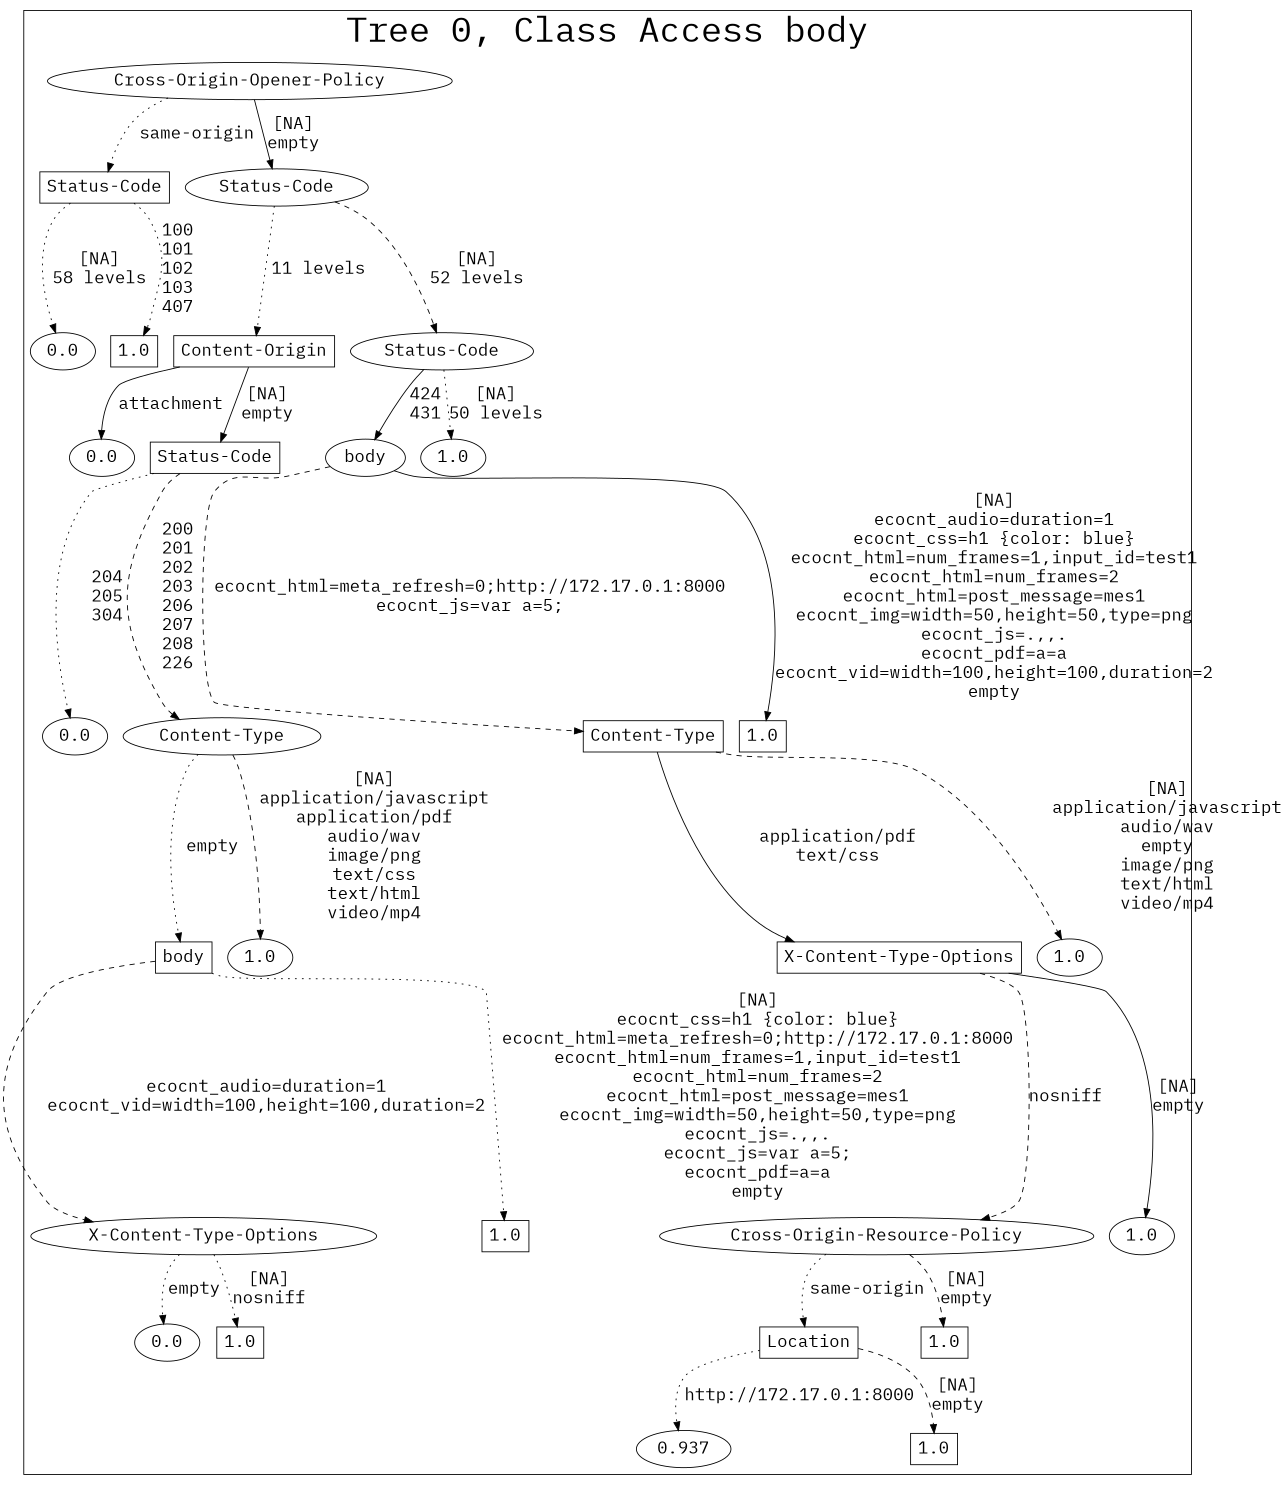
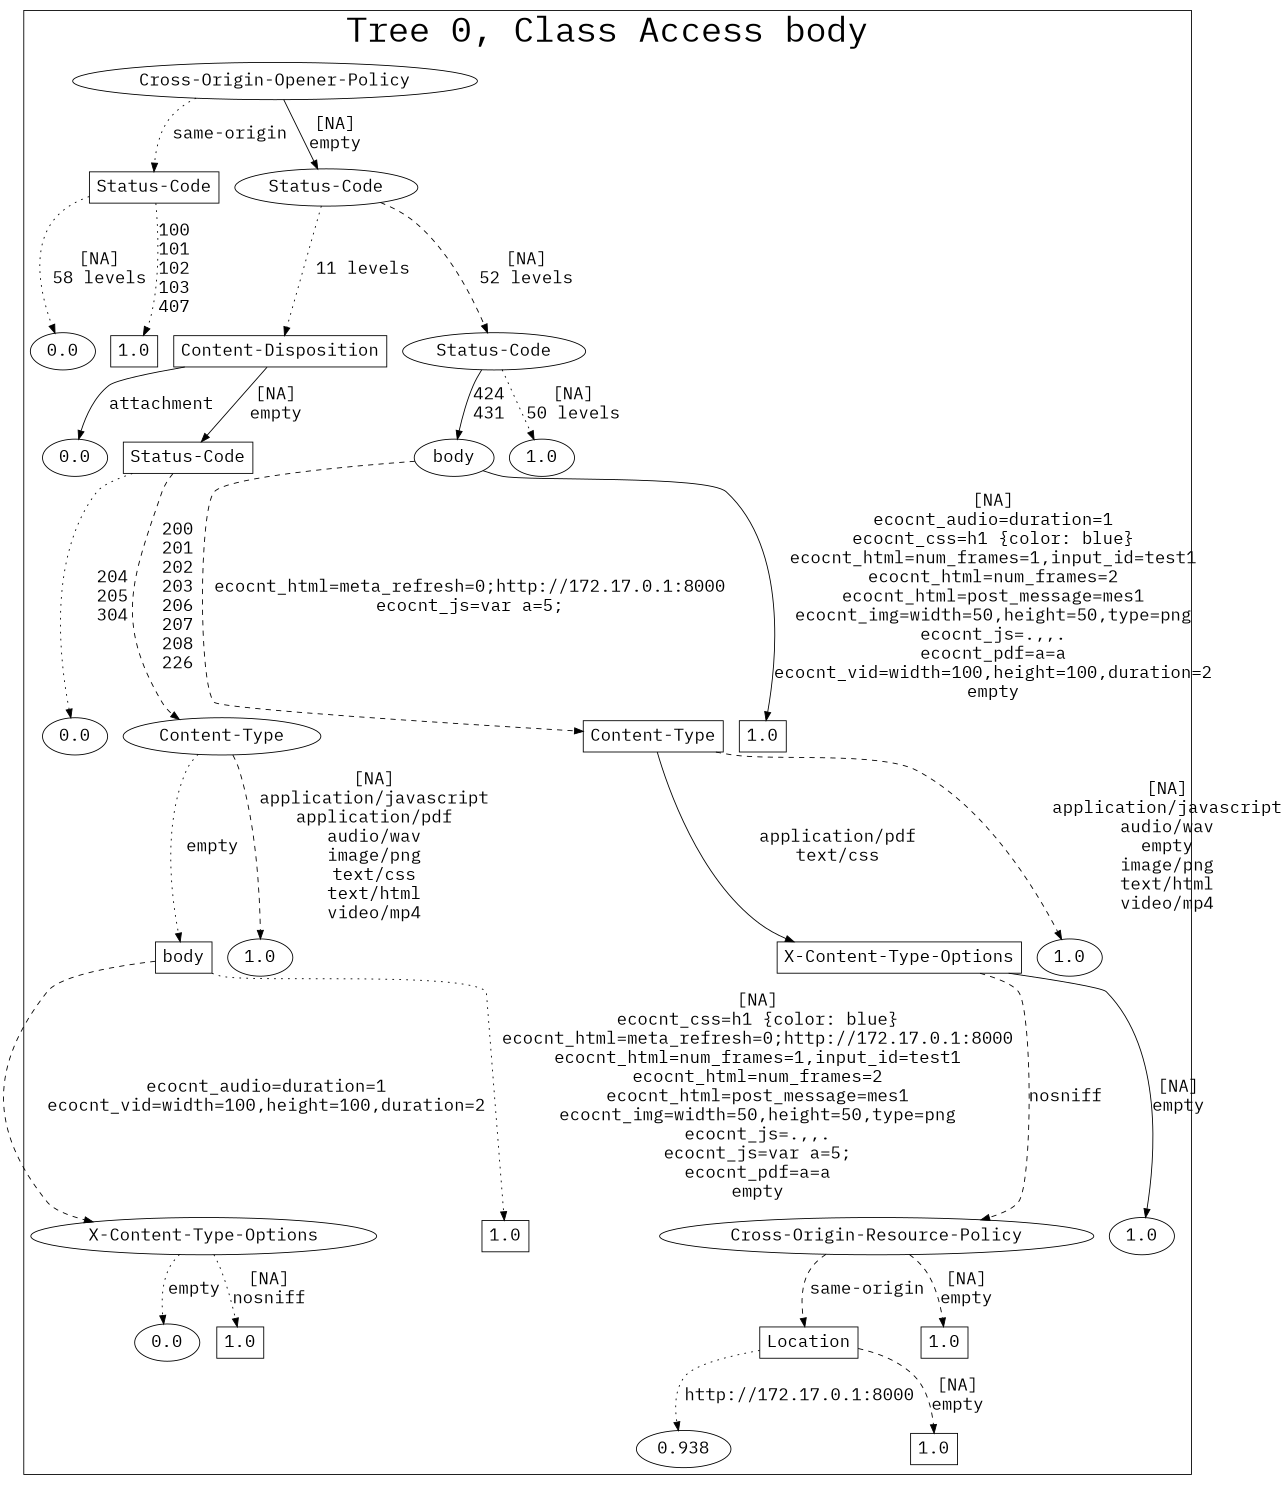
node "Content-Origin": label "Content-Origin" -> "Content-Disposition"
edge "Cross-Origin-Resource-Policy" -> "Location": style dotted -> dashed
node "0.937": label "0.937" -> "0.938"
